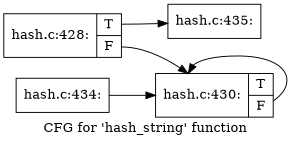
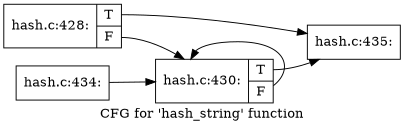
edge "hash.c:430:" -> "hash.c:435:": added
